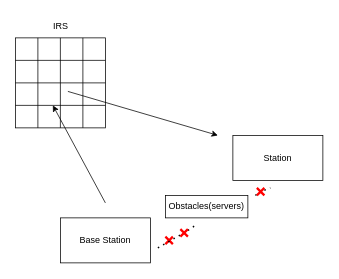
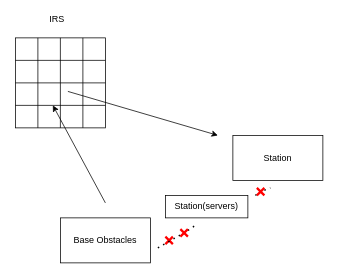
node "IRS": moved (60, 27) -> (57, 19)
node "Obstacles(servers)": label "Obstacles(servers)" -> "Station(servers)"
node "Base Station": label "Base Station" -> "Base Obstacles"
